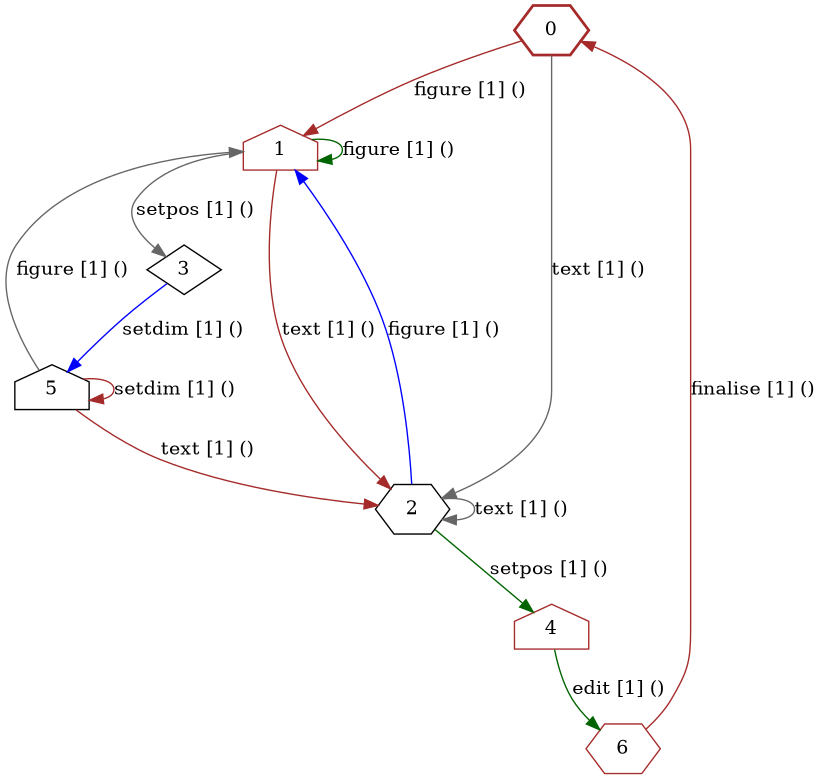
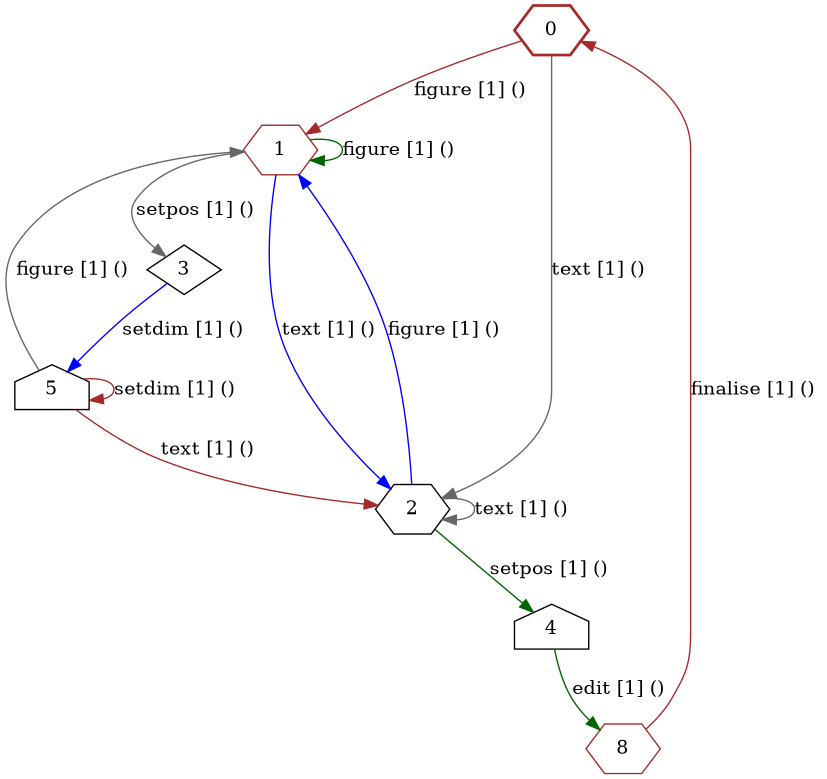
node "1": shape house -> hexagon
edge "1" -> "2": color brown -> blue
node "4": color brown -> black
node "6": label "6" -> "8"
